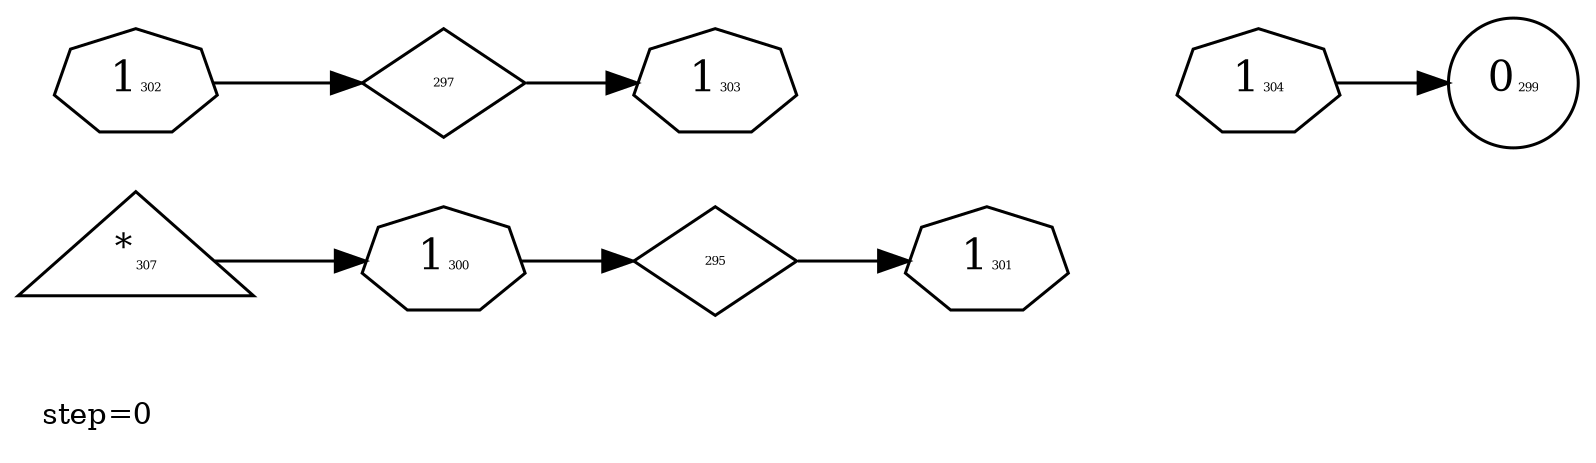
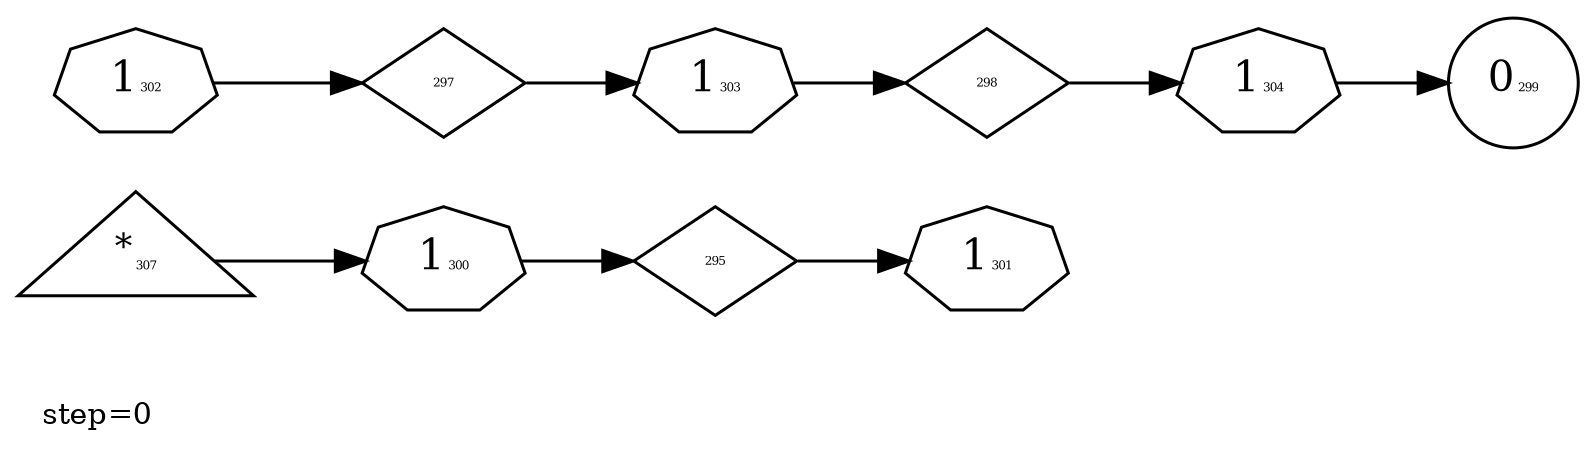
node "298": added
